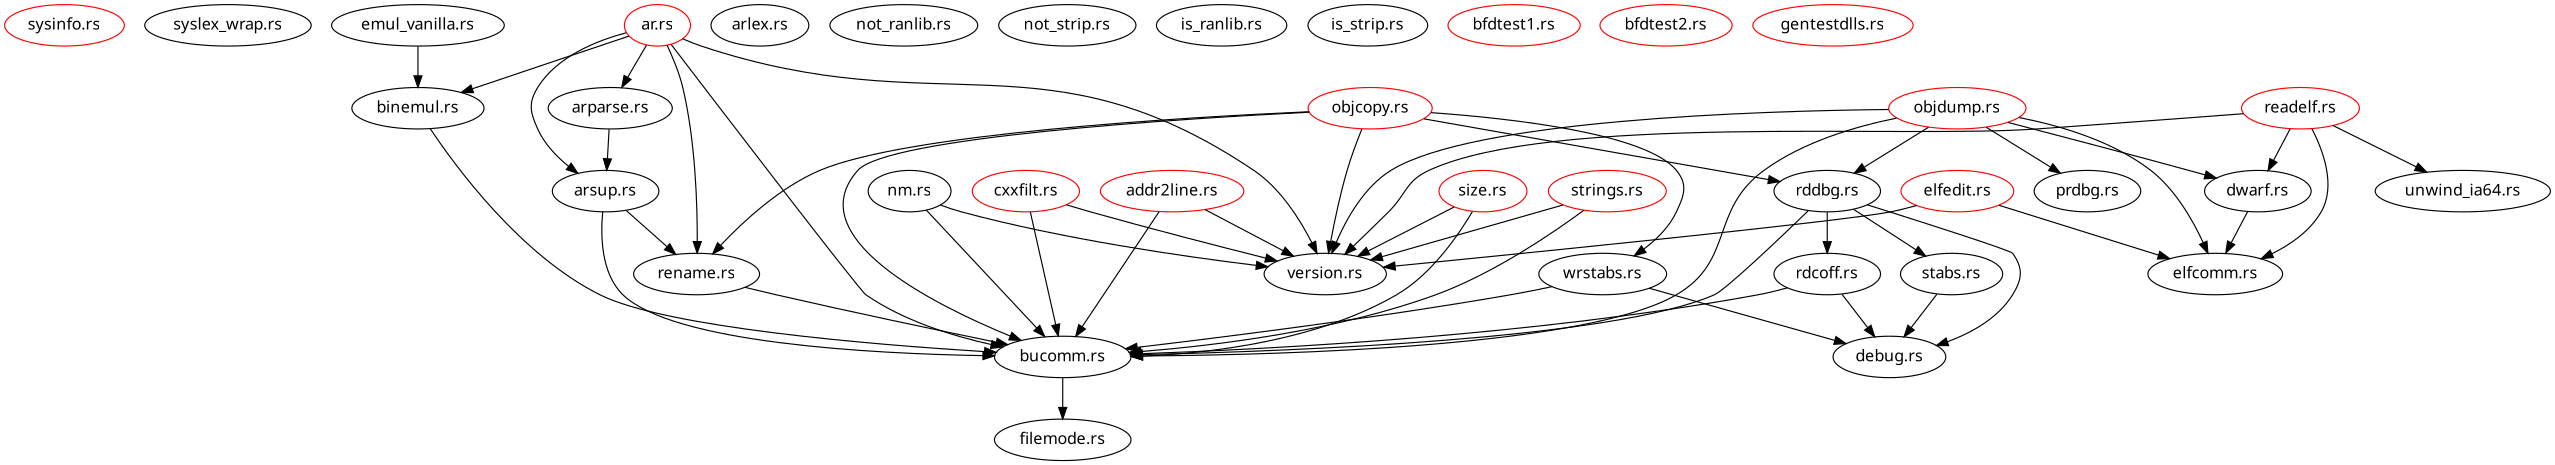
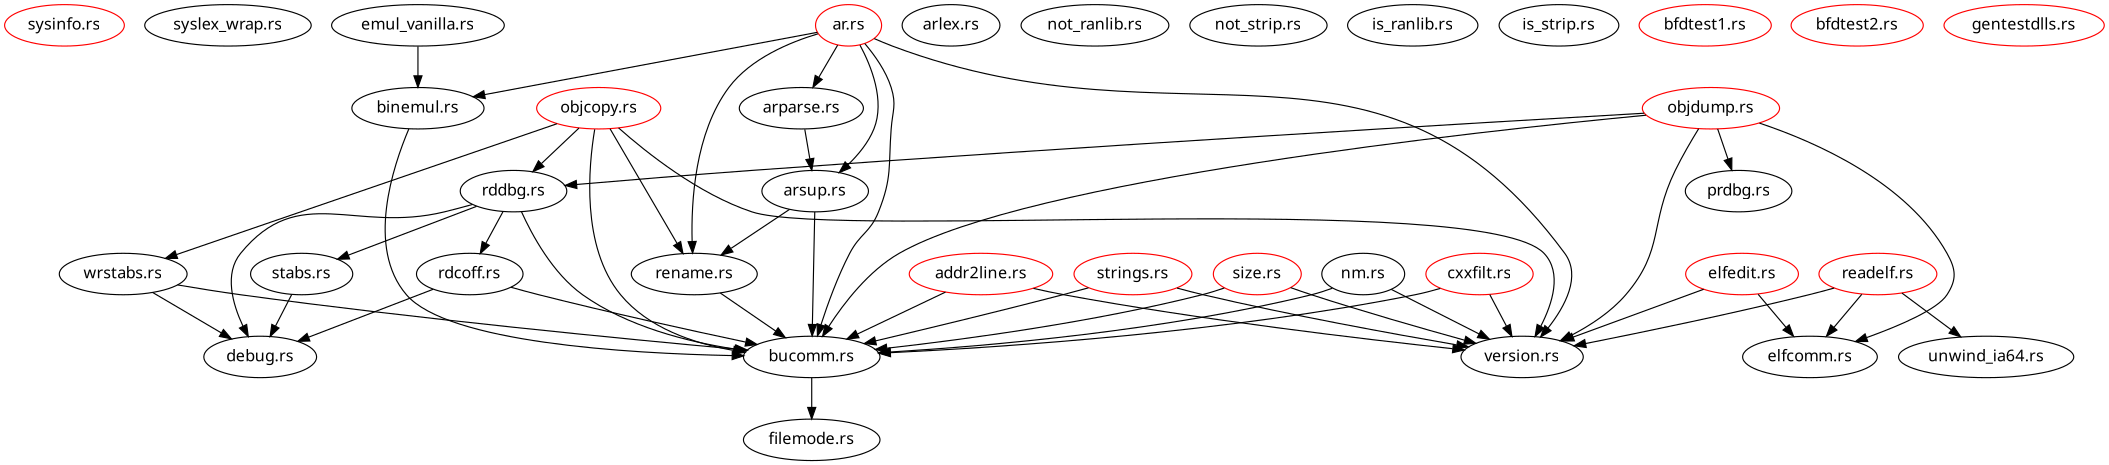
node "dwarf.rs": removed
